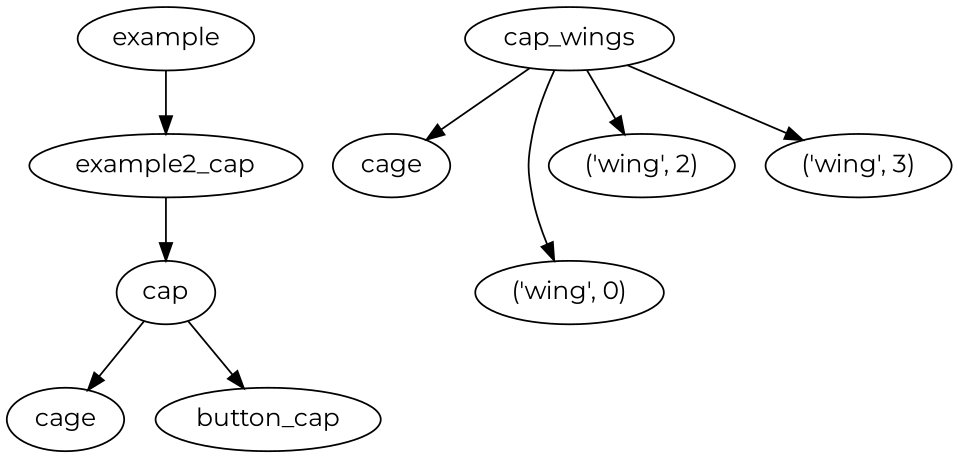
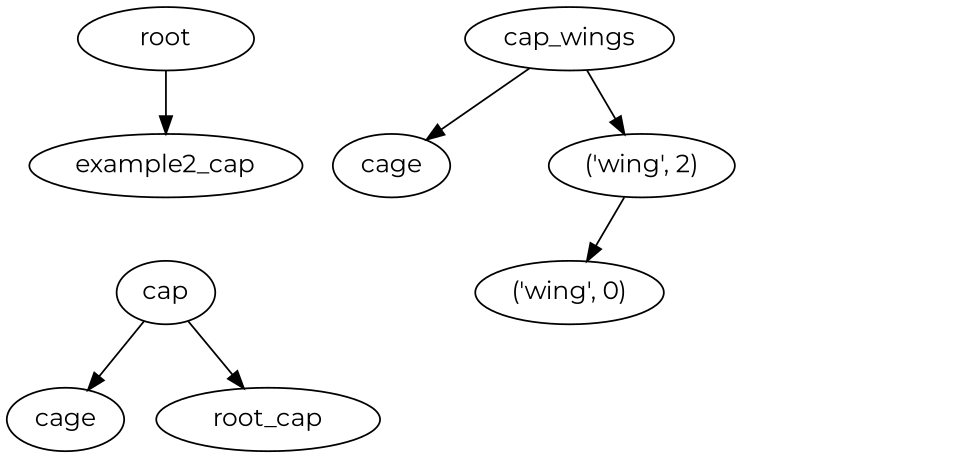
node "example": label "example" -> "root"
edge "cap_wings" -> "('wing', 0)": now "('wing', 2)" -> "('wing', 0)"
node "('wing', 3)": removed
edge "example2_cap" -> "cap": removed
node "button_cap": label "button_cap" -> "root_cap"
